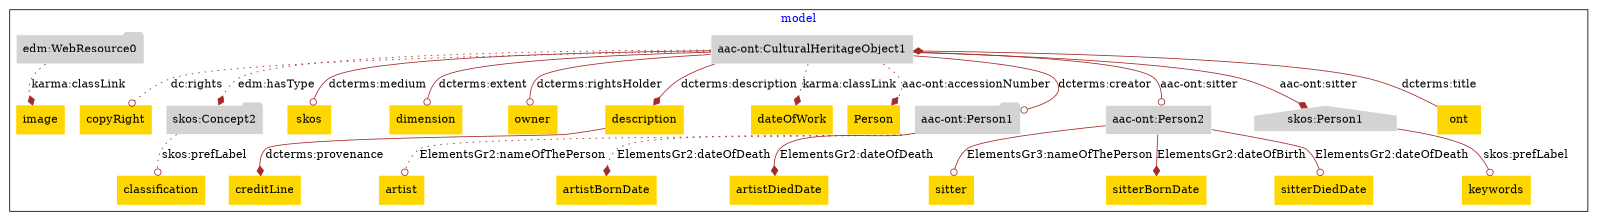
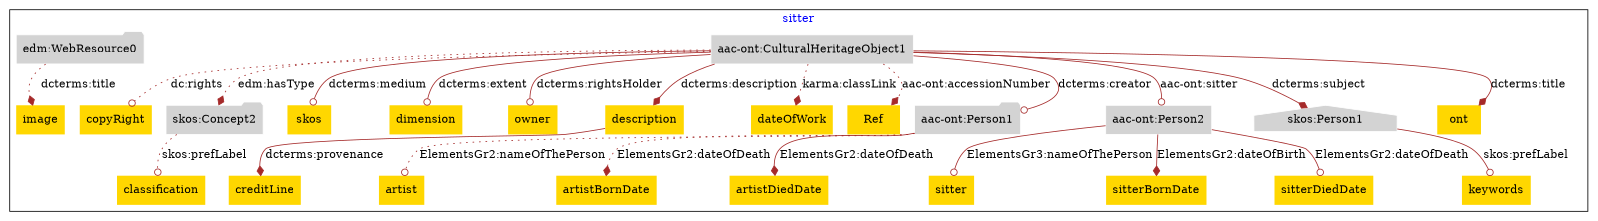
cluster "model": label "model" -> "sitter"
edge "ont" -> "aac-ont:CulturalHeritageObject1": reversed
edge "edm:WebResource0" -> "image": label "karma:classLink" -> "dcterms:title"
edge "aac-ont:CulturalHeritageObject1" -> "skos:Person1": label "aac-ont:sitter" -> "dcterms:subject"
node "Person": label "Person" -> "Ref"
